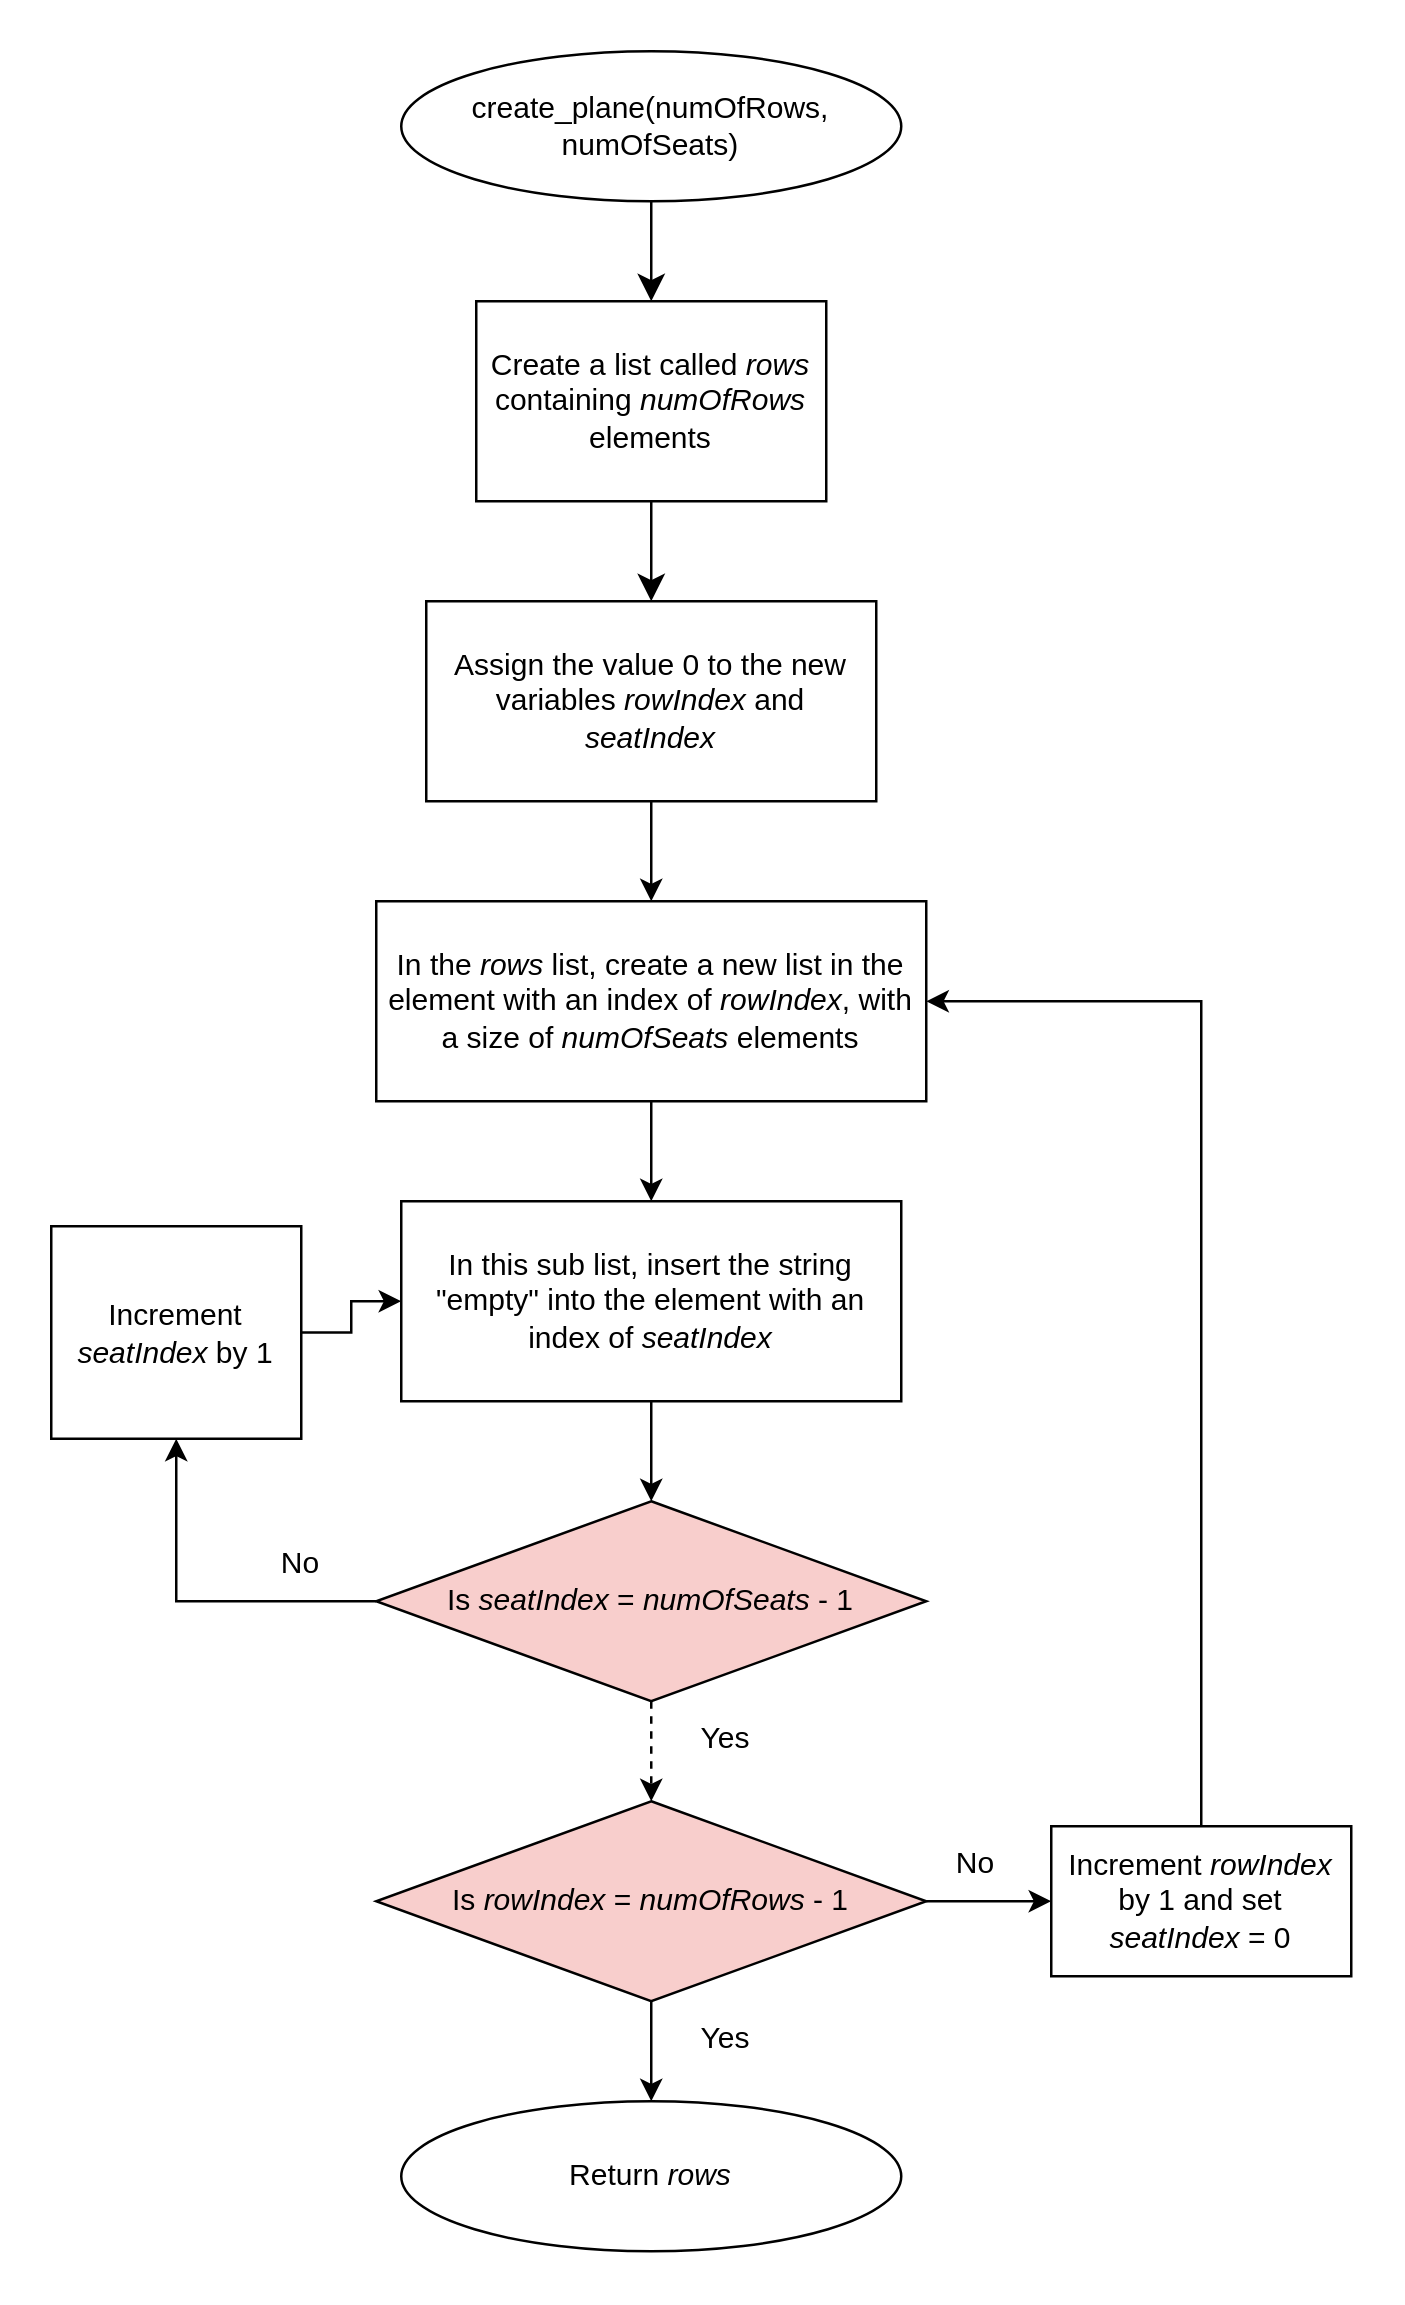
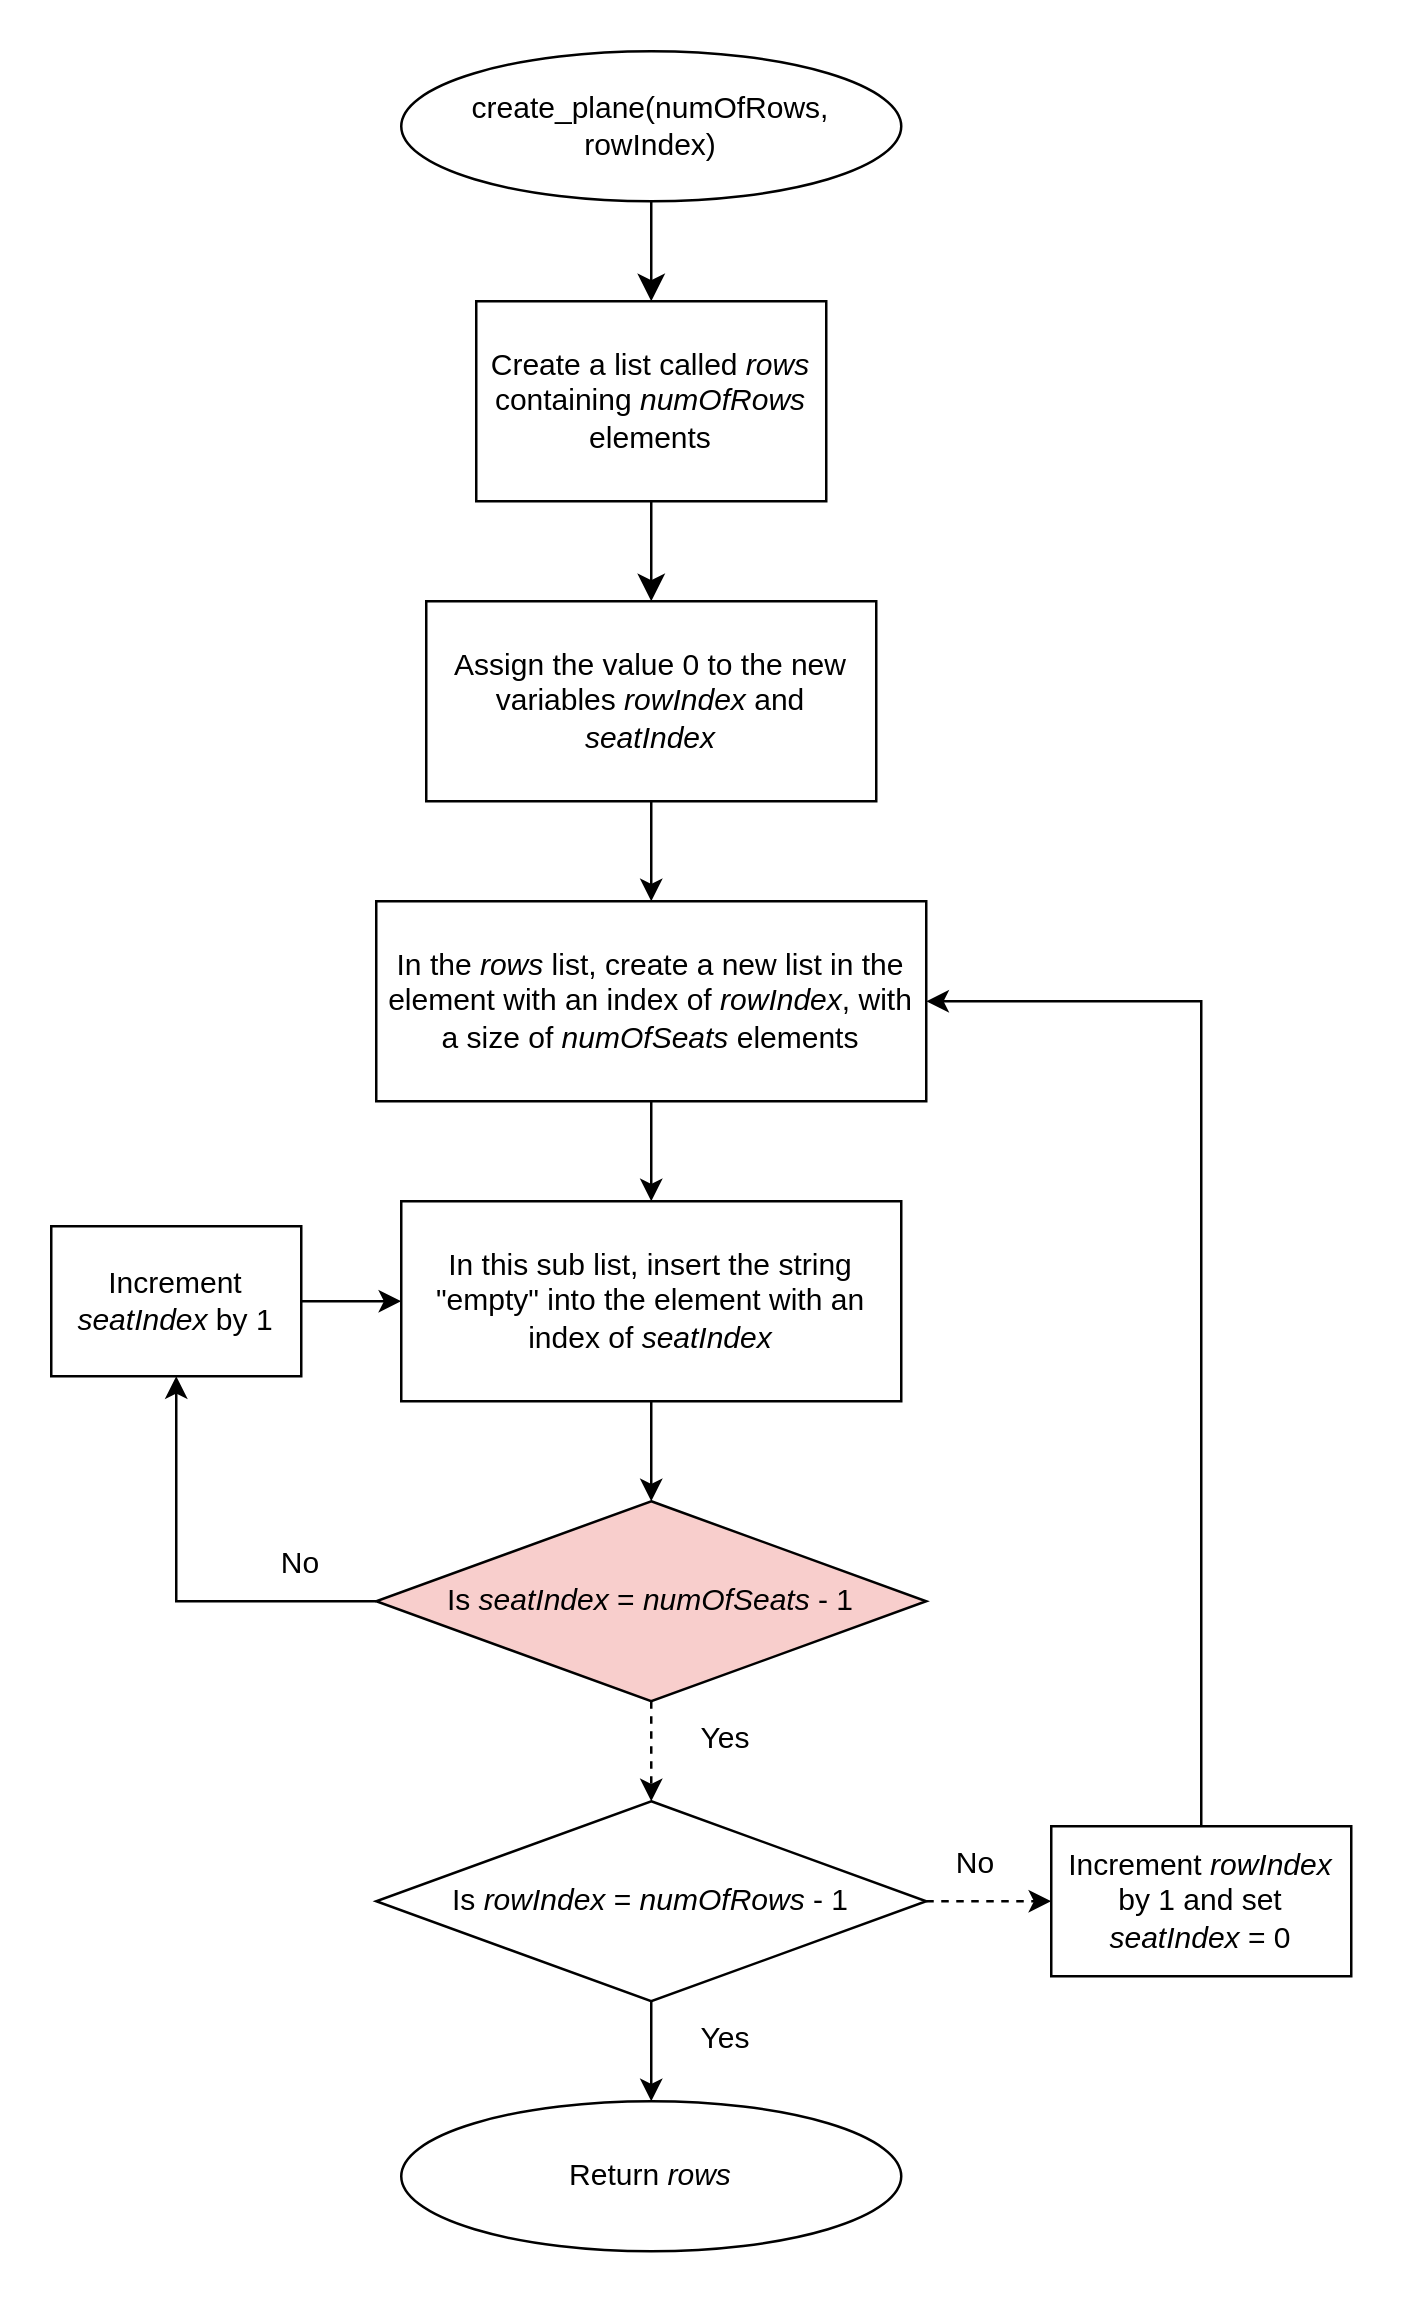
node "create_plane(numOfRows, numOfSeats)": label "create_plane(numOfRows, numOfSeats)" -> "create_plane(numOfRows, rowIndex)"
node "Increment seatIndex by 1": size 250x213 -> 250x150
node "Is rowIndex = numOfRows - 1": fillcolor #f8cecc -> #ffffff
edge "Is rowIndex = numOfRows - 1" -> "Increment rowIndex by 1 and set seatIndex = 0": style solid -> dashed
